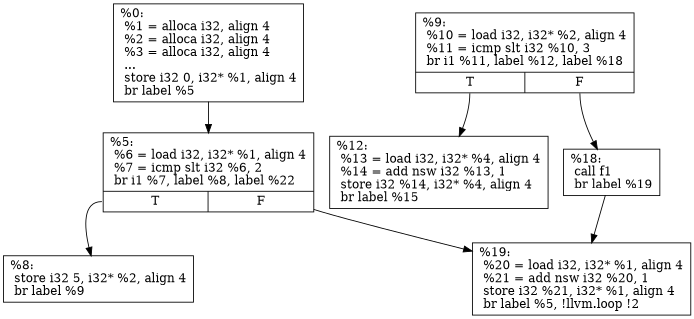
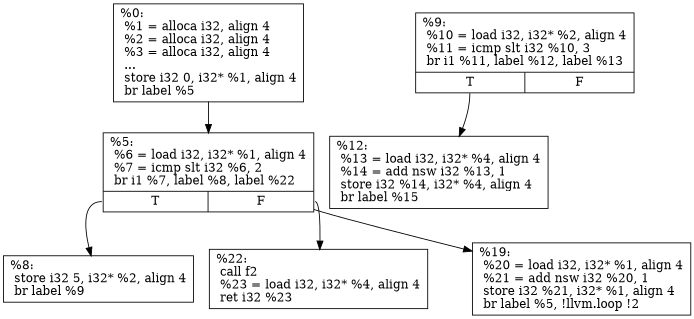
node "%9:": text "br i1 %11, label %12, label %18" -> "br i1 %11, label %12, label %13"
node "%18:": removed
node "%22:": added
